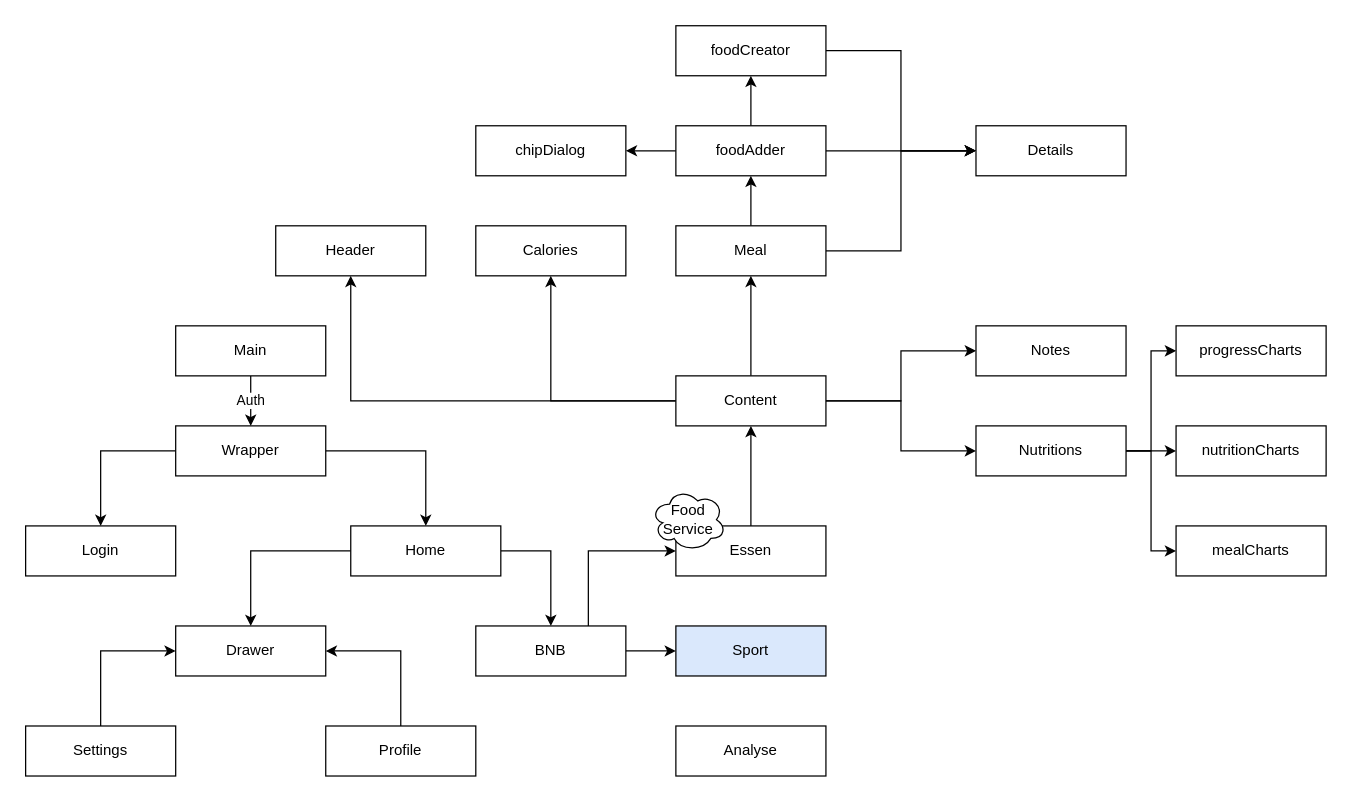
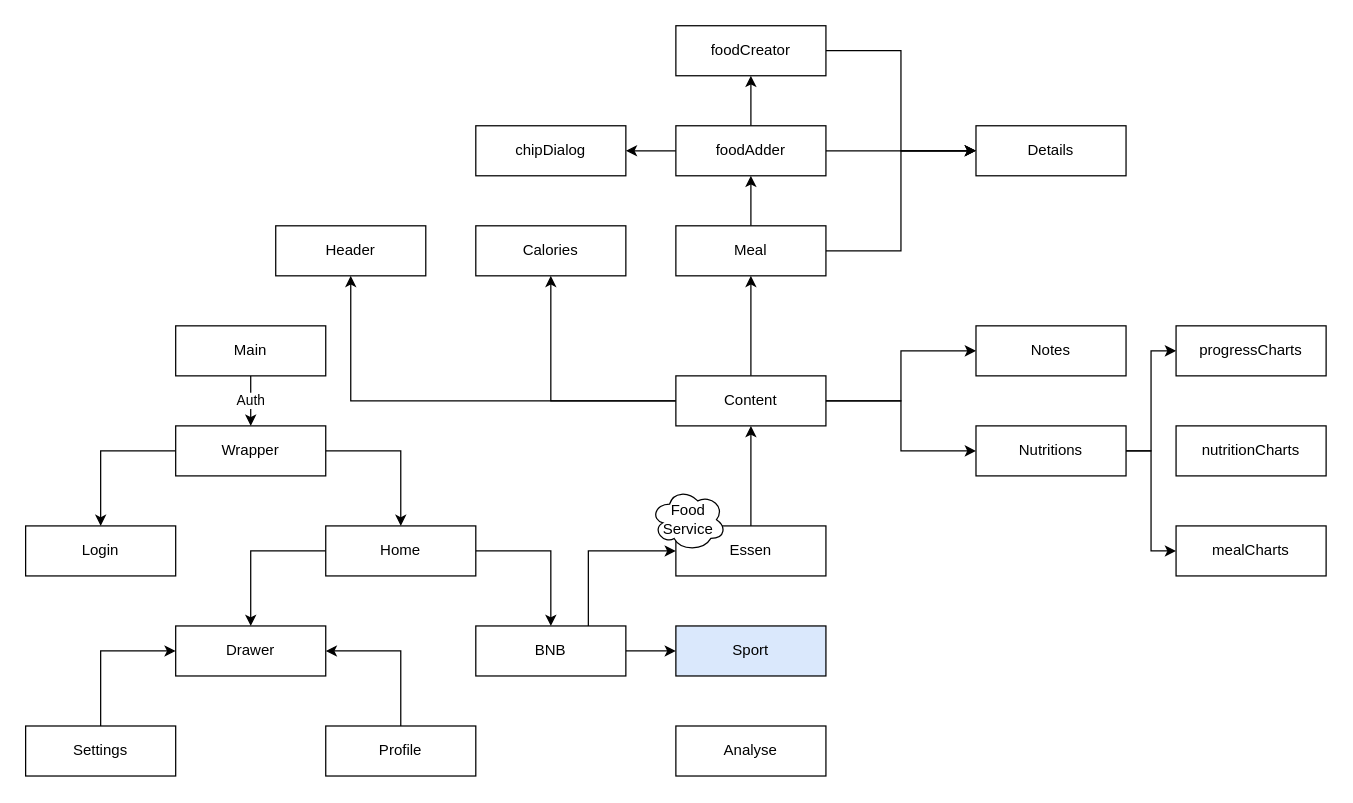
edge "Nutritions" -> "nutritionCharts": removed
node "Home": moved (426, 551) -> (401, 551)
